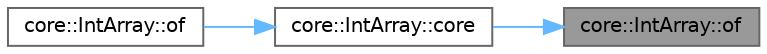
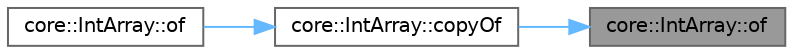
node "core::IntArray::core": label "core::IntArray::core" -> "core::IntArray::copyOf"
